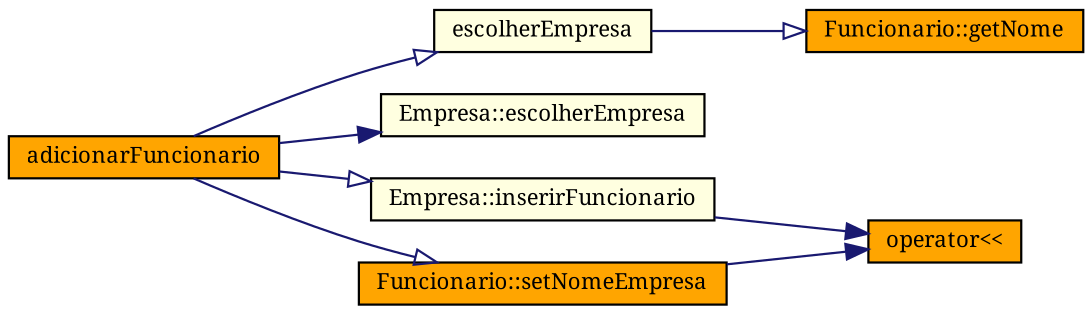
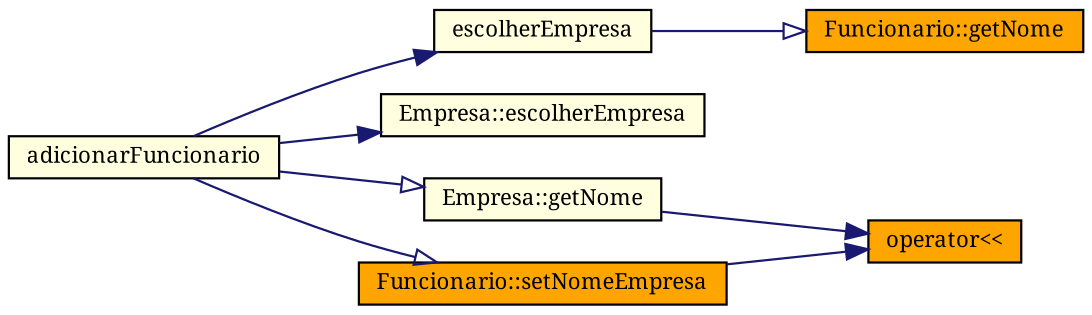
edge "adicionarFuncionario" -> "escolherEmpresa": arrowhead onormal -> normal
node "adicionarFuncionario": fillcolor orange -> lightyellow
node "Empresa::inserirFuncionario": label "Empresa::inserirFuncionario" -> "Empresa::getNome"
